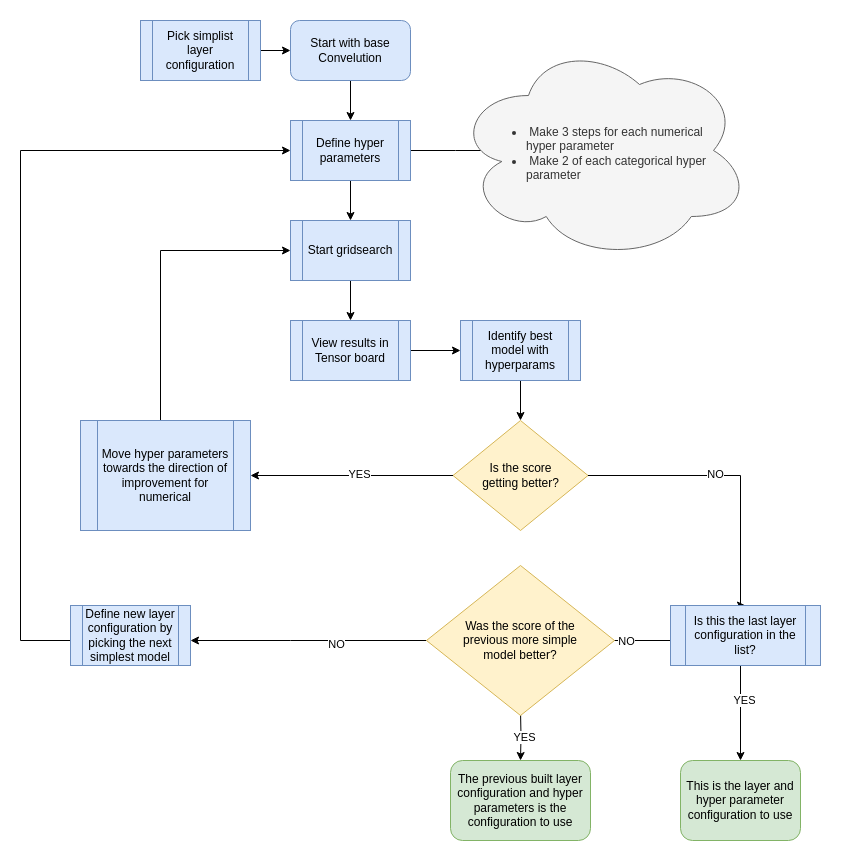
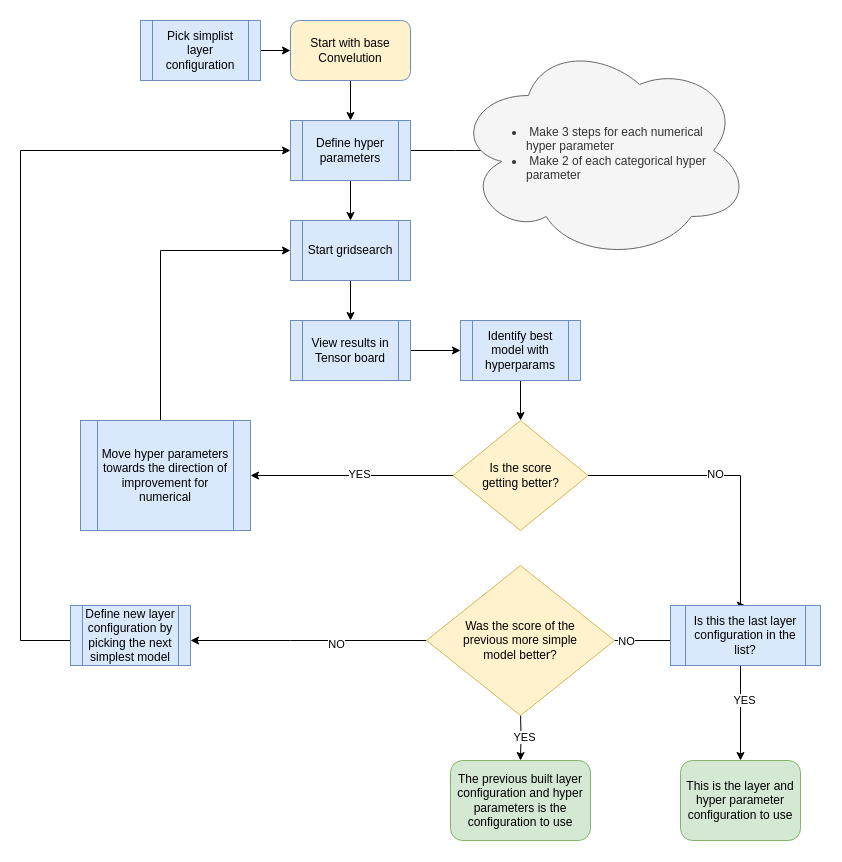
node "Start with base Convelution": fillcolor #dae8fc -> #fff2cc
